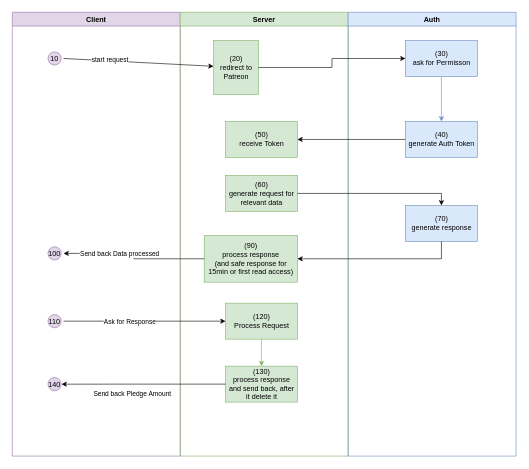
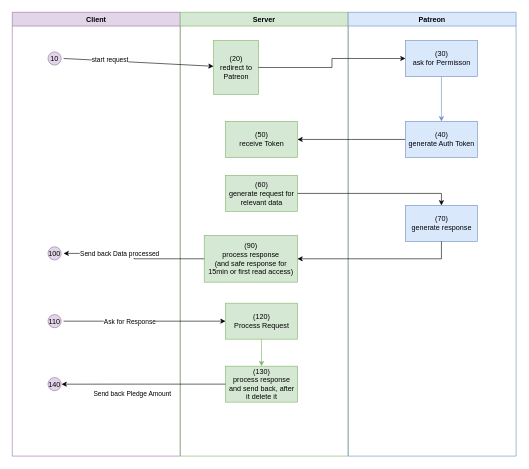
node "Auth": label "Auth" -> "Patreon"
